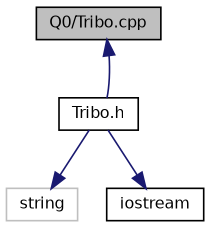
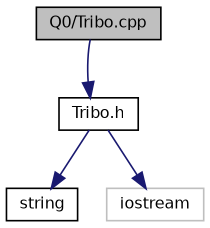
edge "Tribo.h" -> "Q0/Tribo.cpp": reversed
node "string": color grey75 -> black
node "iostream": color black -> grey75
